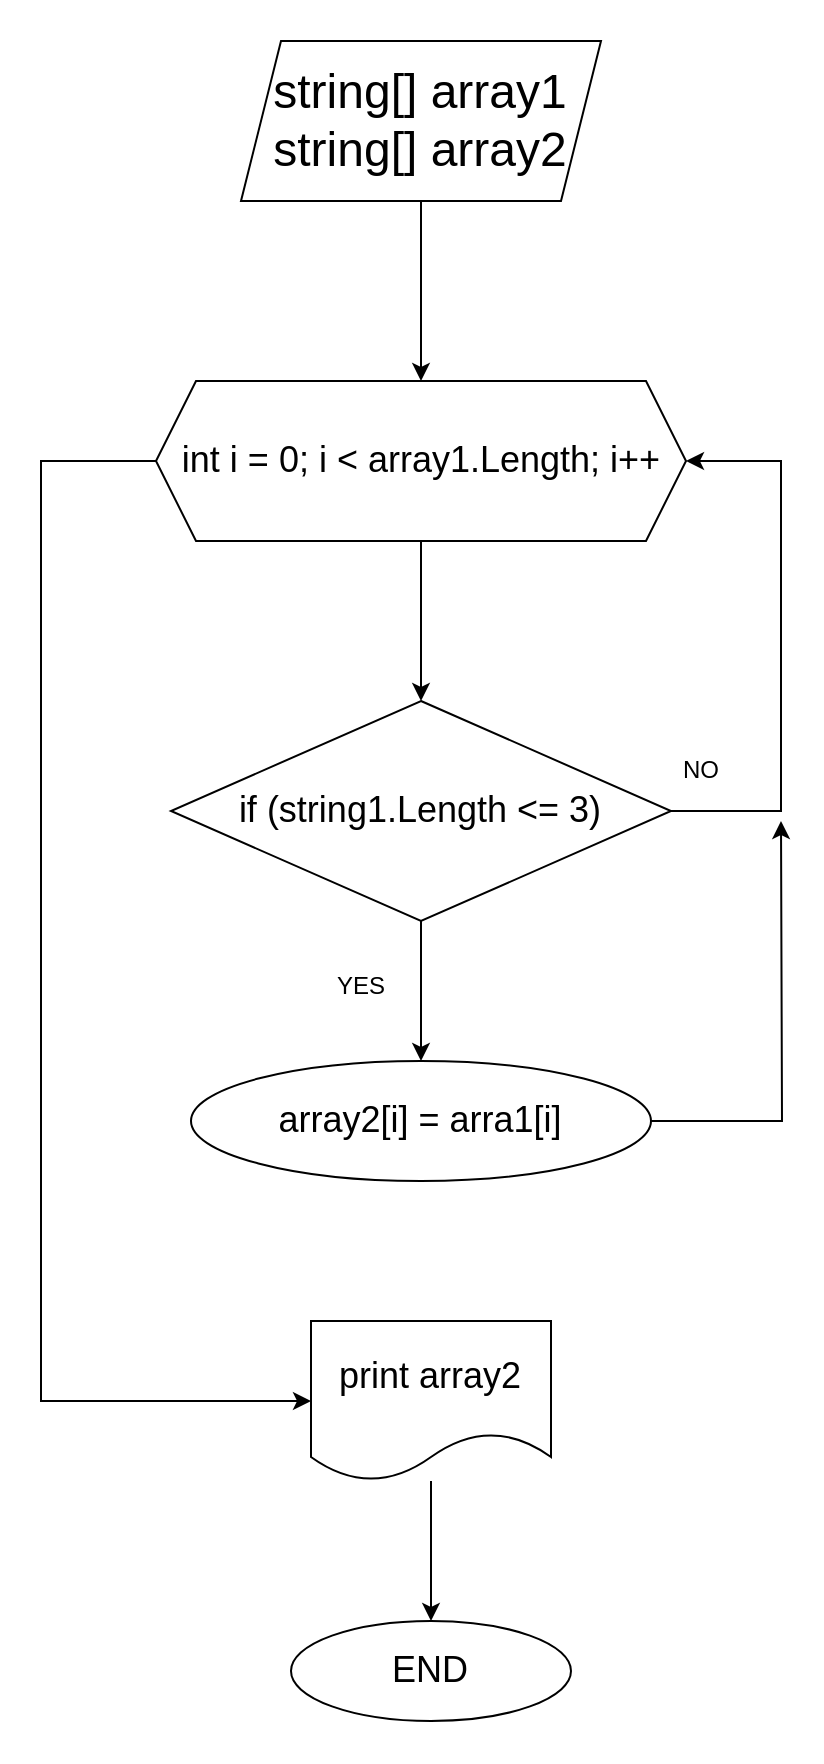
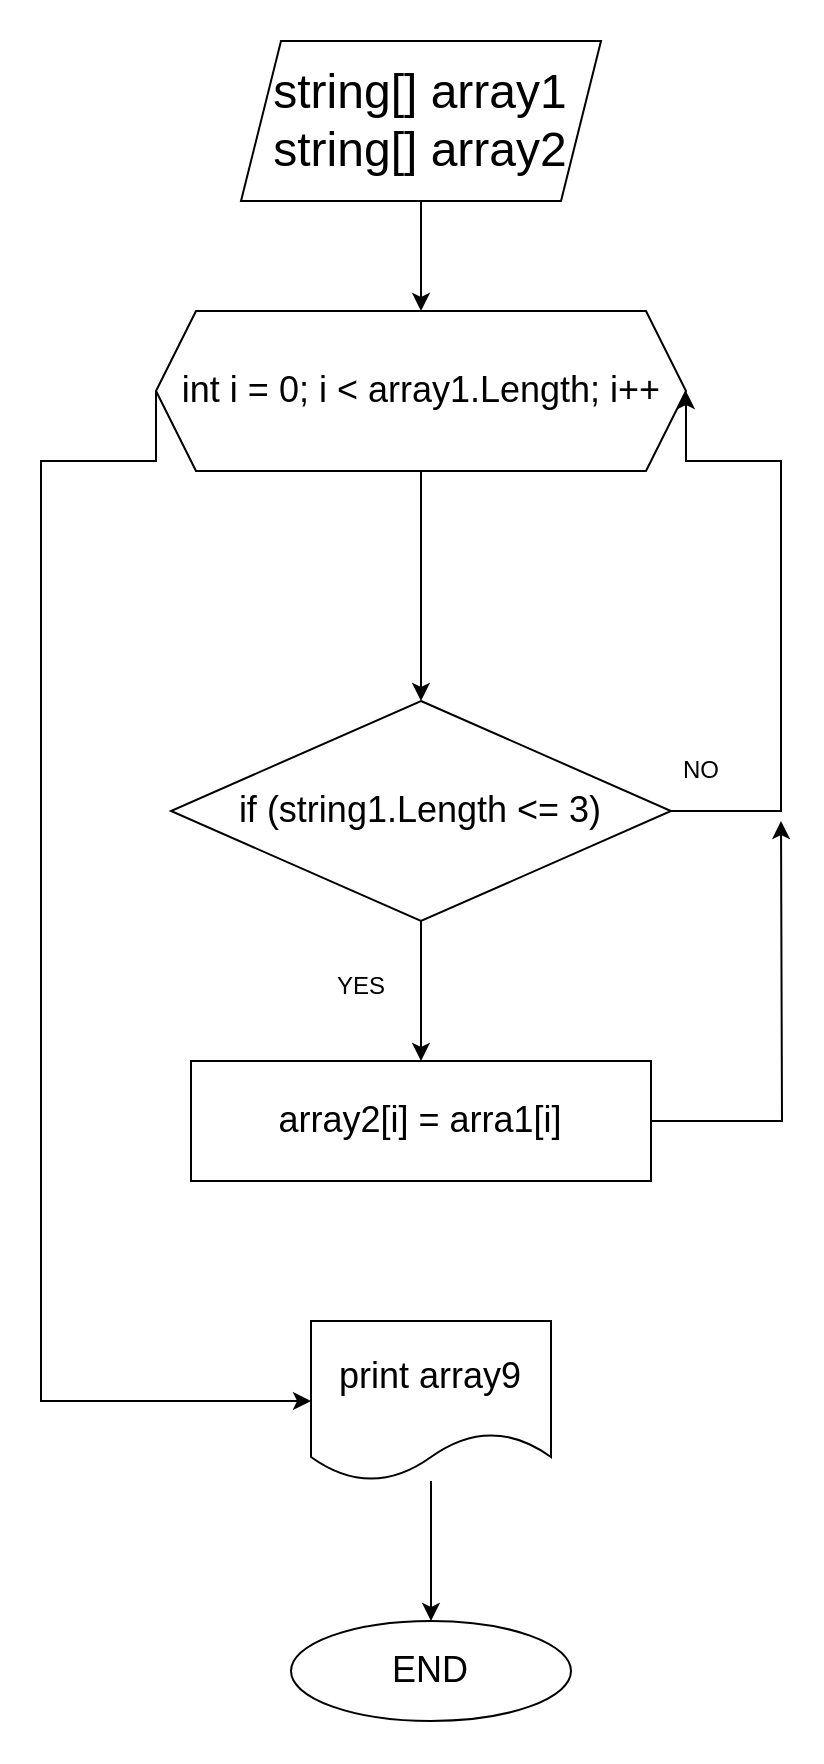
node "int i = 0; i < array1.Length; i++": moved (421, 461) -> (421, 391)
node "array2[i] = arra1[i]": shape ellipse -> rectangle
node "print array2": label "print array2" -> "print array9"
